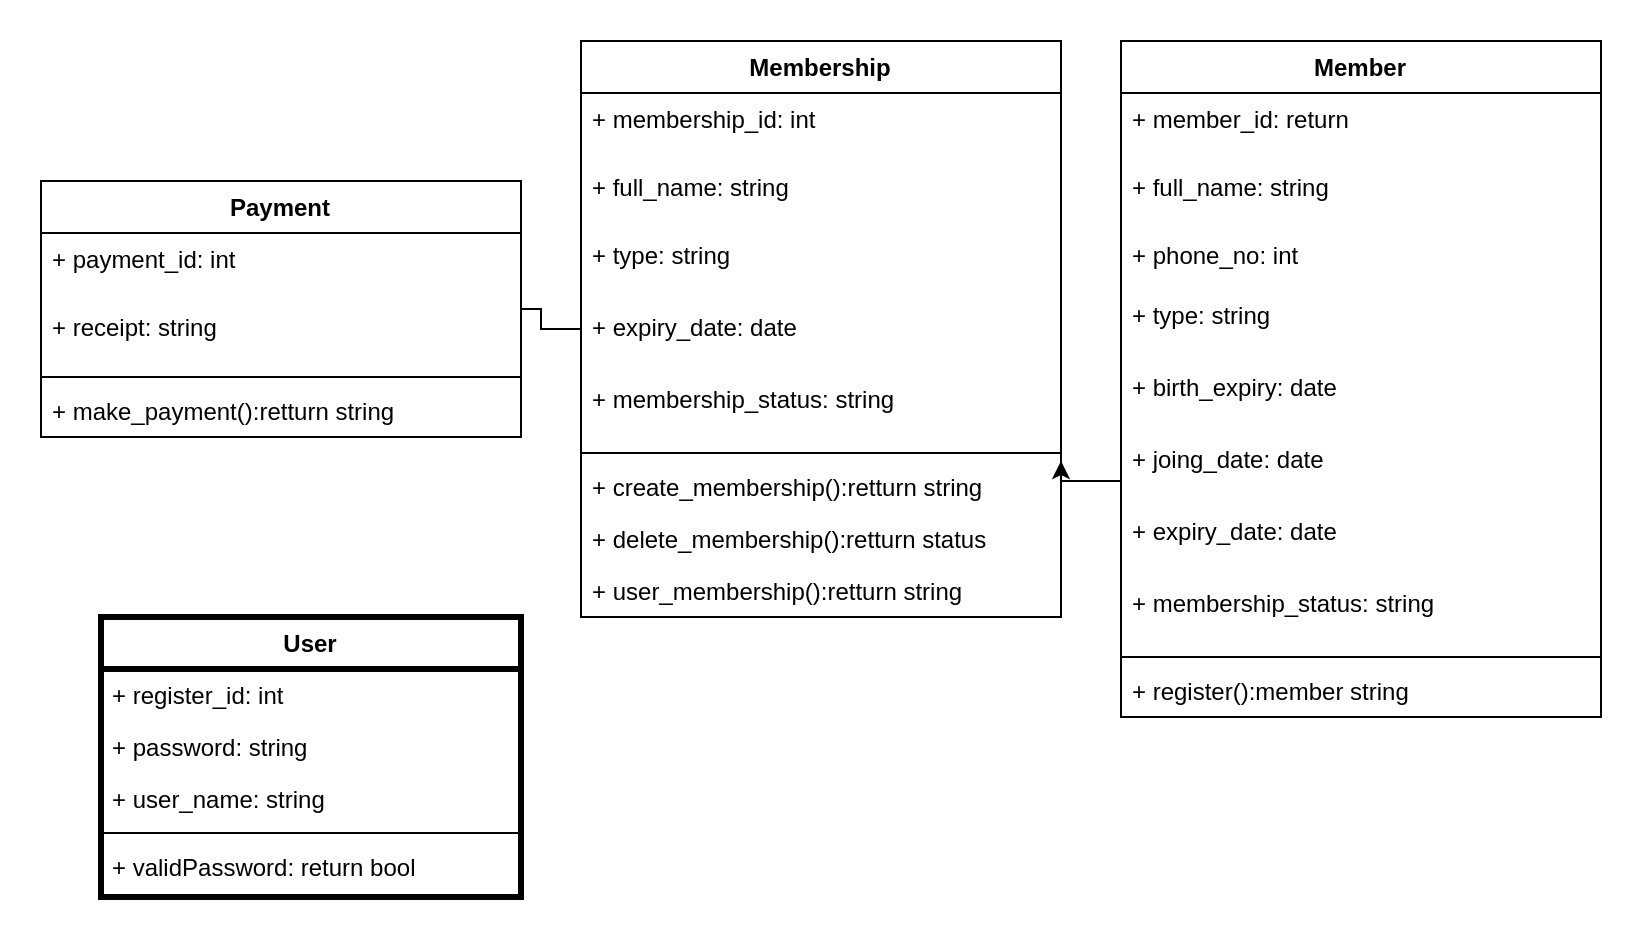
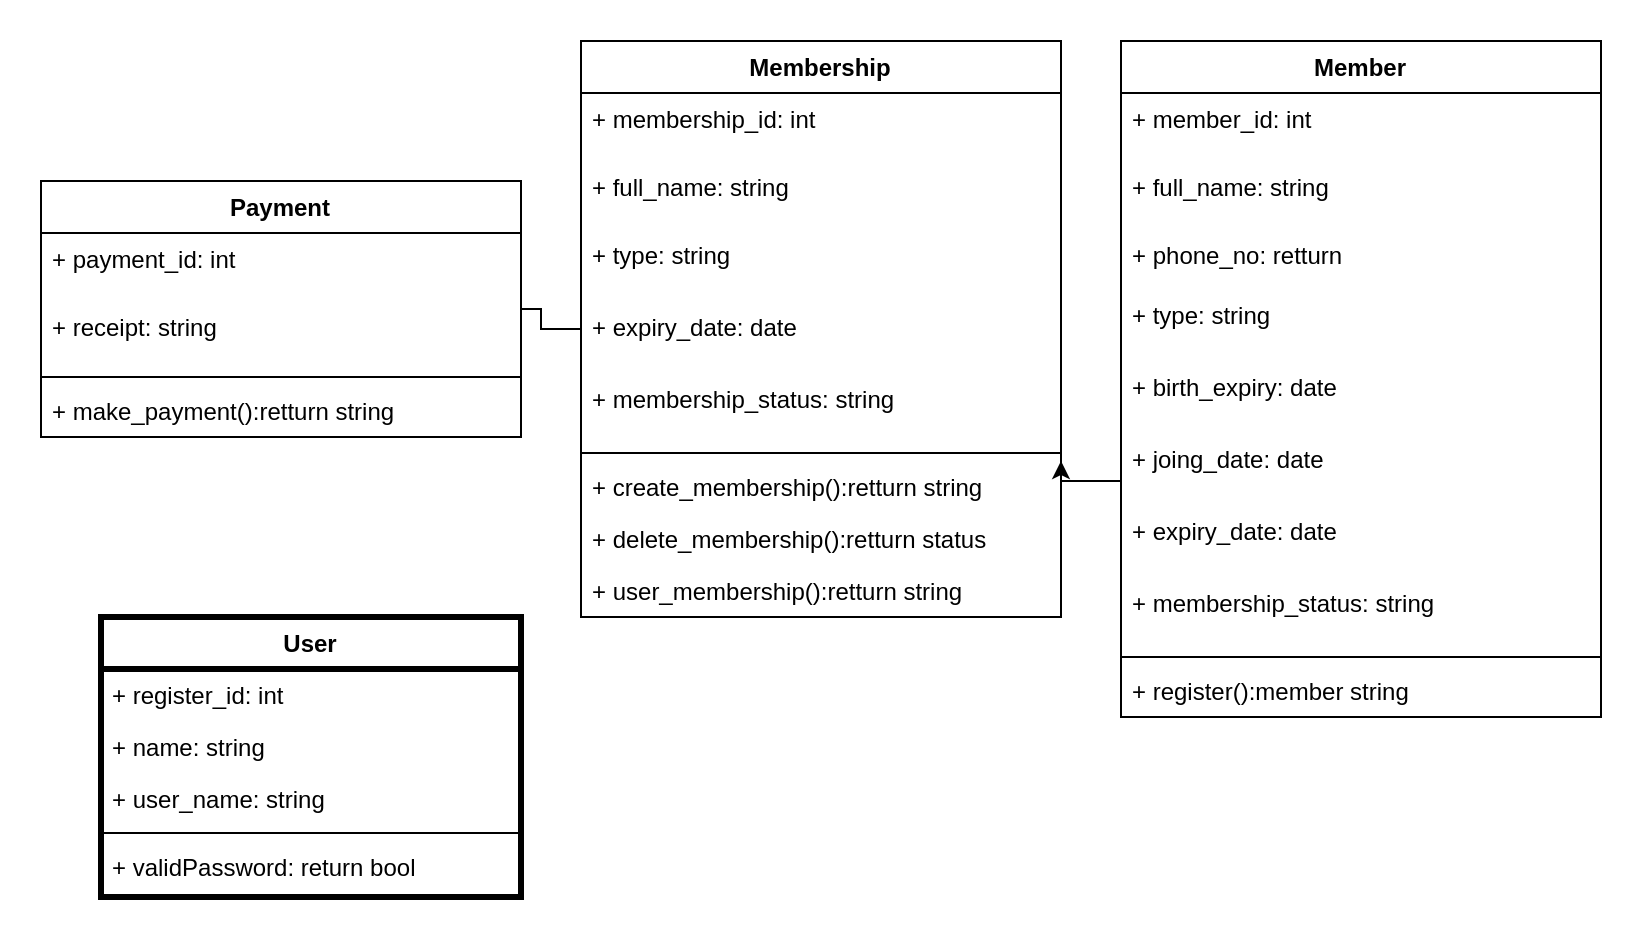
node "+ member_id: return": label "+ member_id: return" -> "+ member_id: int"
node "+ phone_no: int": label "+ phone_no: int" -> "+ phone_no: retturn"
node "+ password: string": label "+ password: string" -> "+ name: string"
